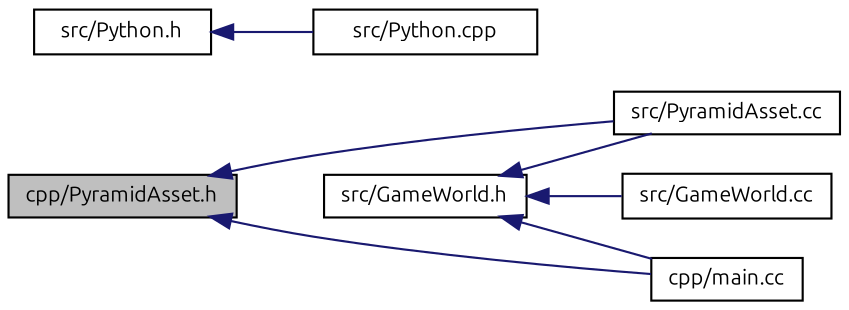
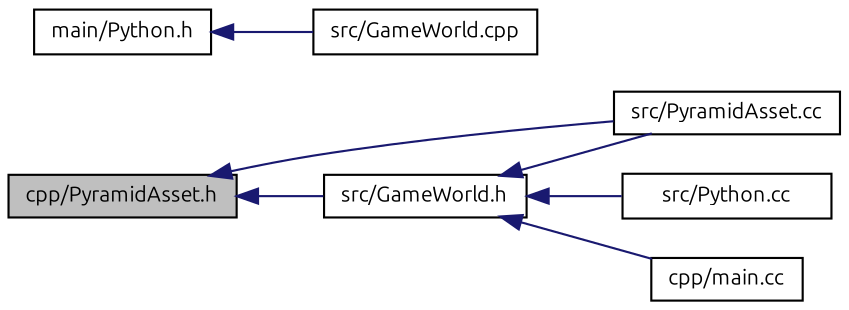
node "src/Python.h": label "src/Python.h" -> "main/Python.h"
node "src/Python.cpp": label "src/Python.cpp" -> "src/GameWorld.cpp"
node "src/GameWorld.cc": label "src/GameWorld.cc" -> "src/Python.cc"
edge "cpp/main.cc" -> "cpp/PyramidAsset.h": now "src/GameWorld.h" -> "cpp/PyramidAsset.h"
